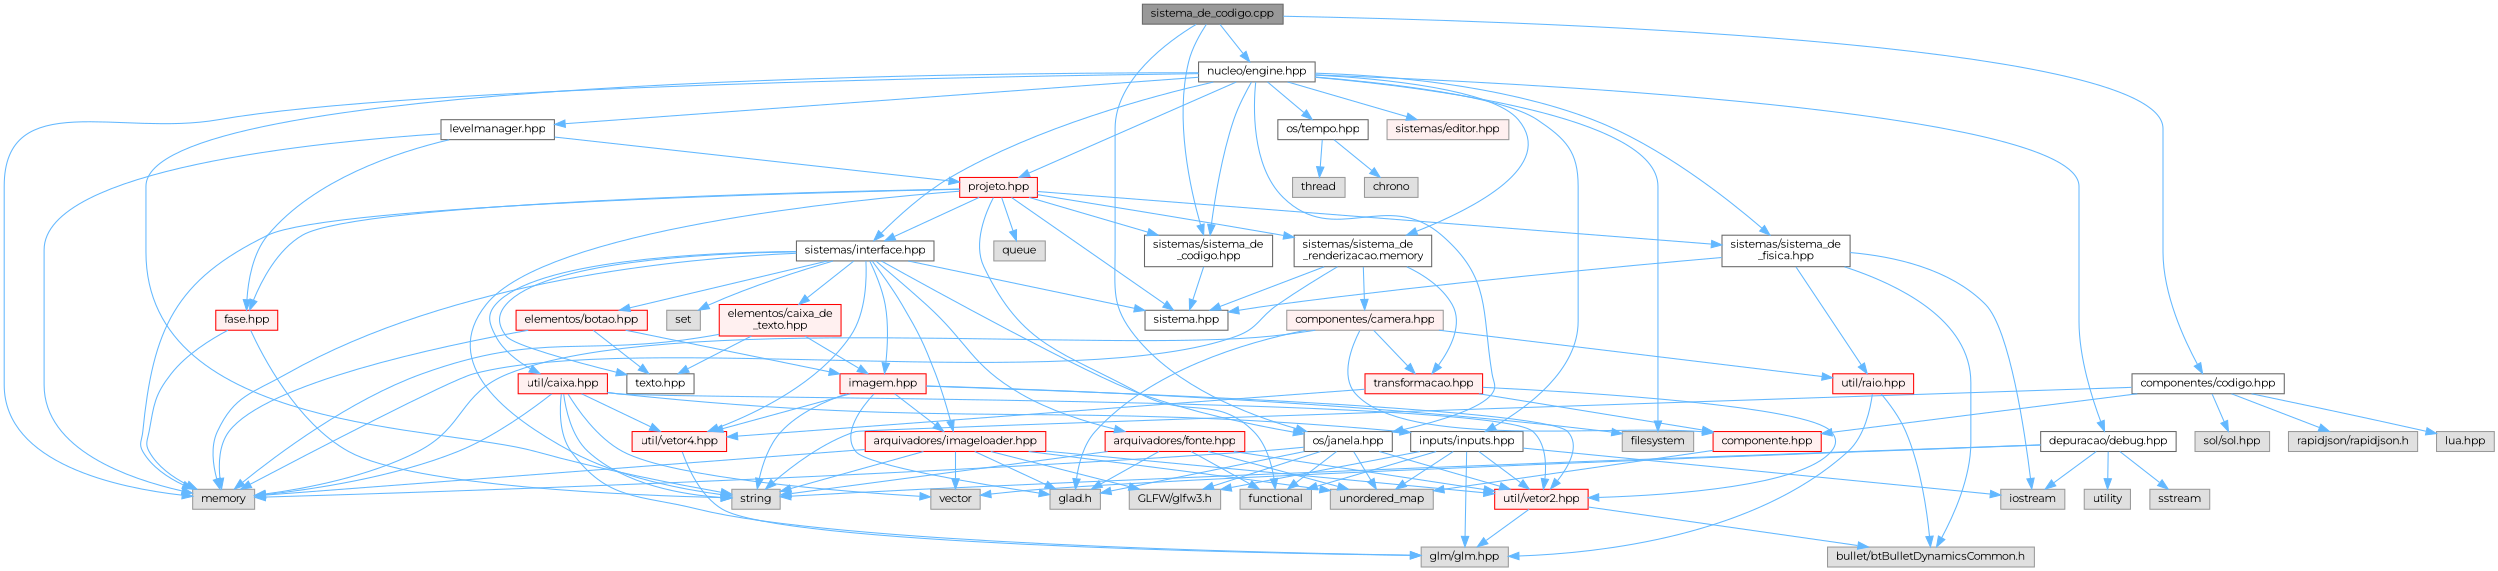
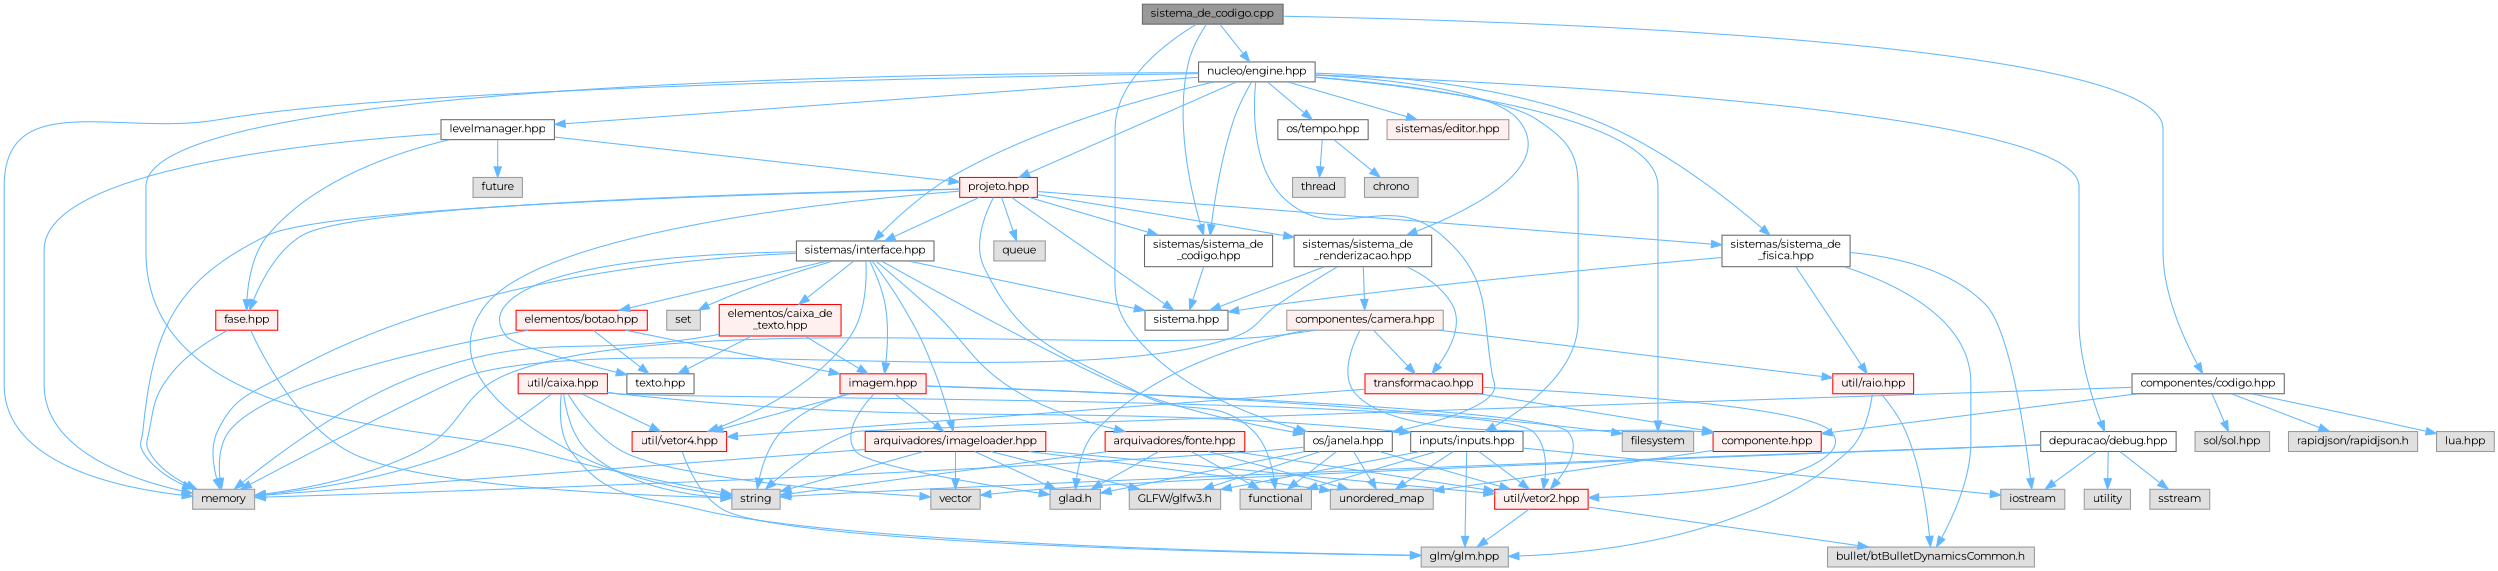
node "future": added
node "sistemas/sistema_de _renderizacao.memory": label "sistemas/sistema_de _renderizacao.memory" -> "sistemas/sistema_de _renderizacao.hpp"
edge "sistemas/interface.hpp" -> "util/caixa.hpp": removed
